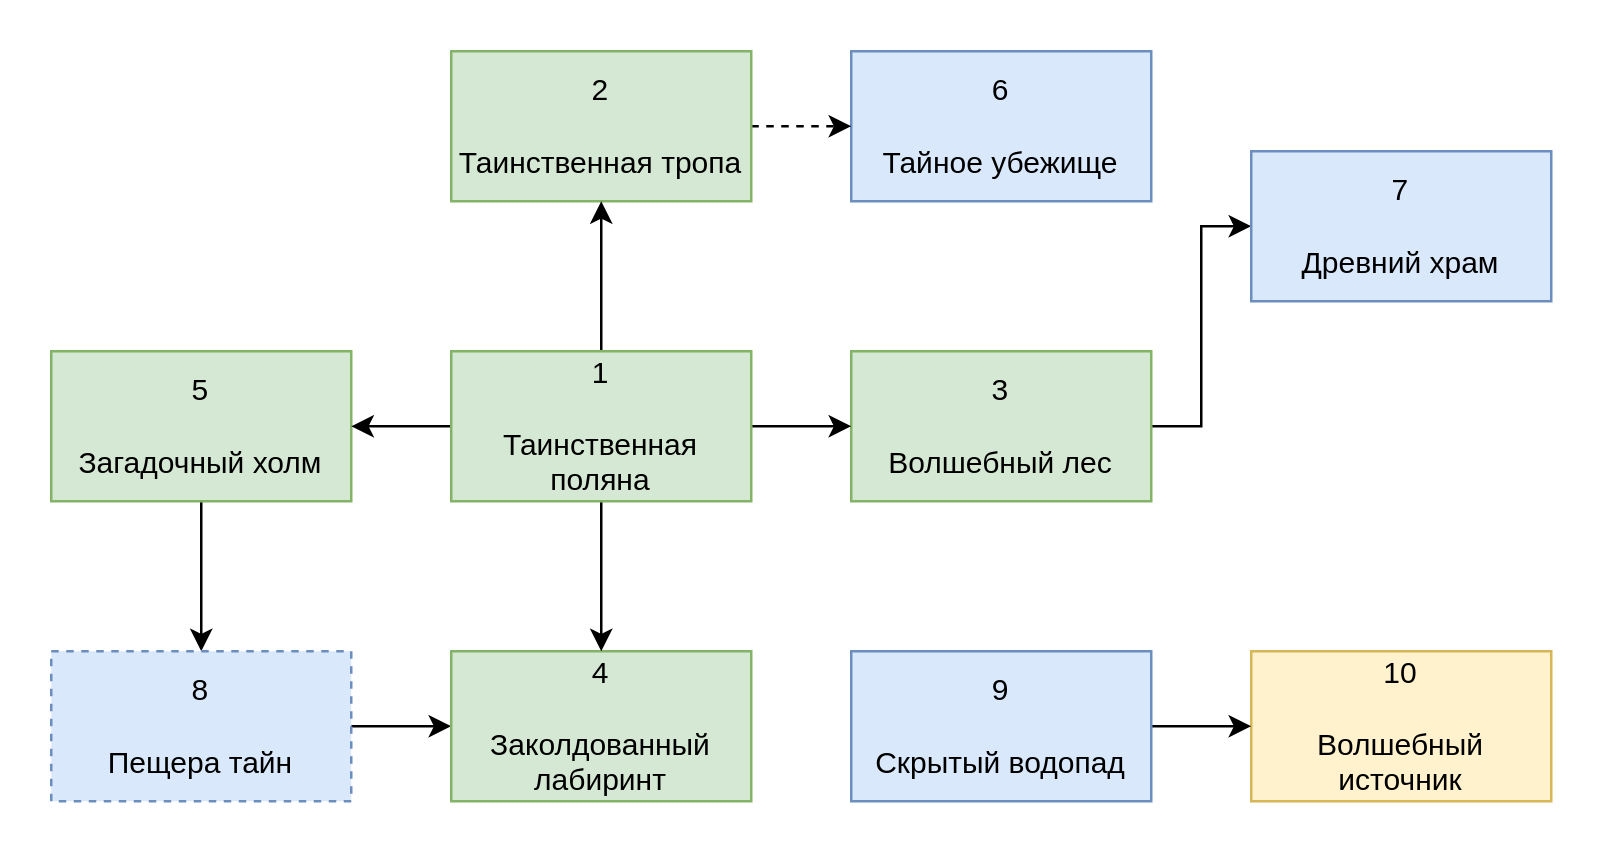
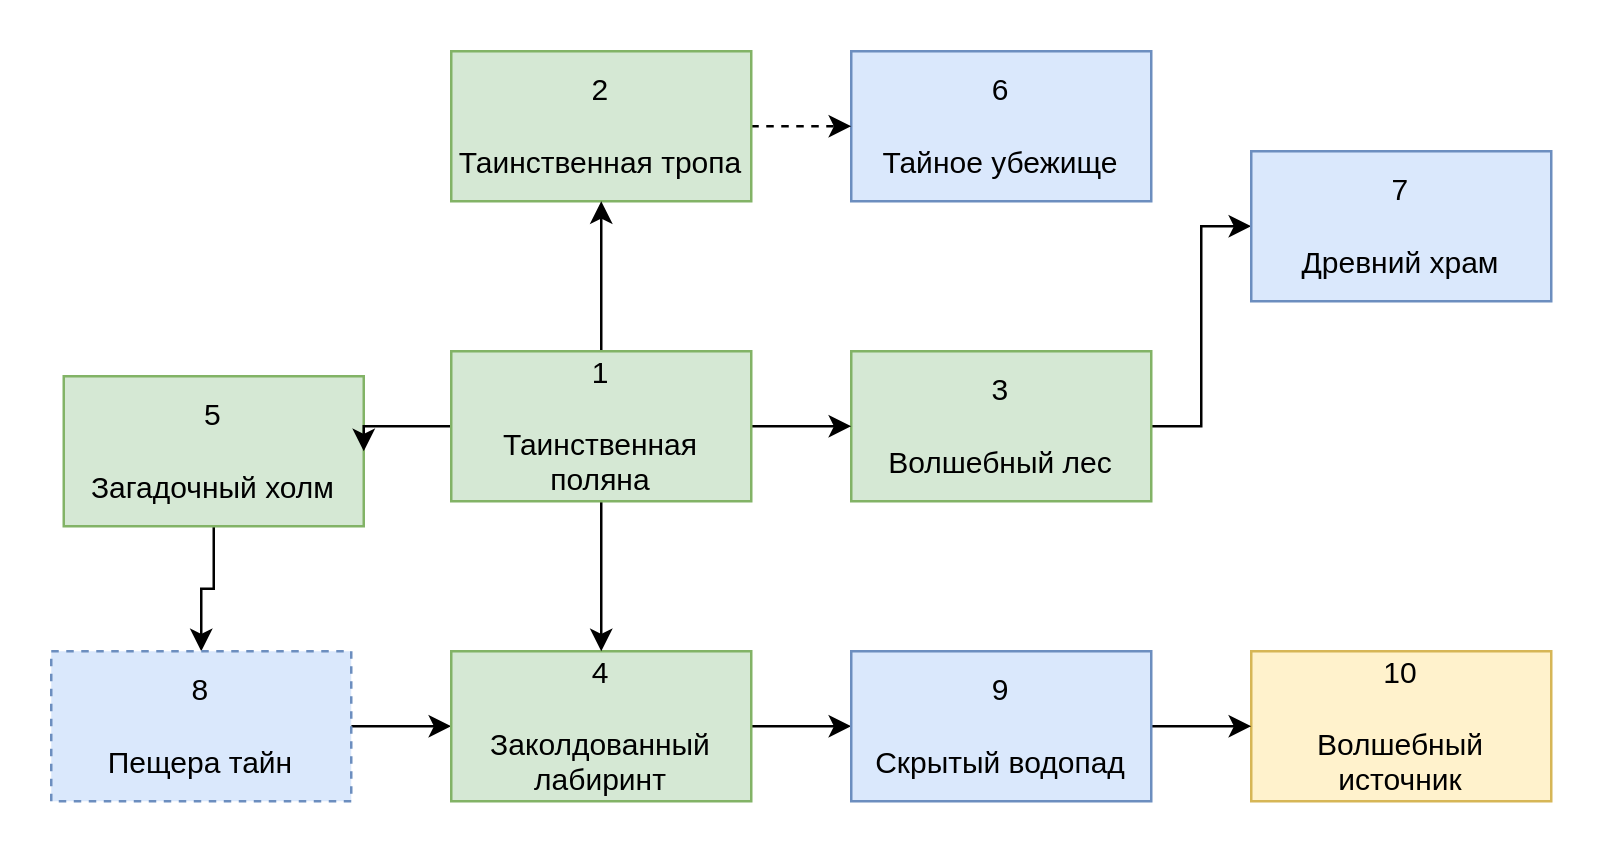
node "5 Загадочный холм": moved (201, 426) -> (214, 451)
edge "4 Заколдованный лабиринт" -> "9 Скрытый водопад": added
